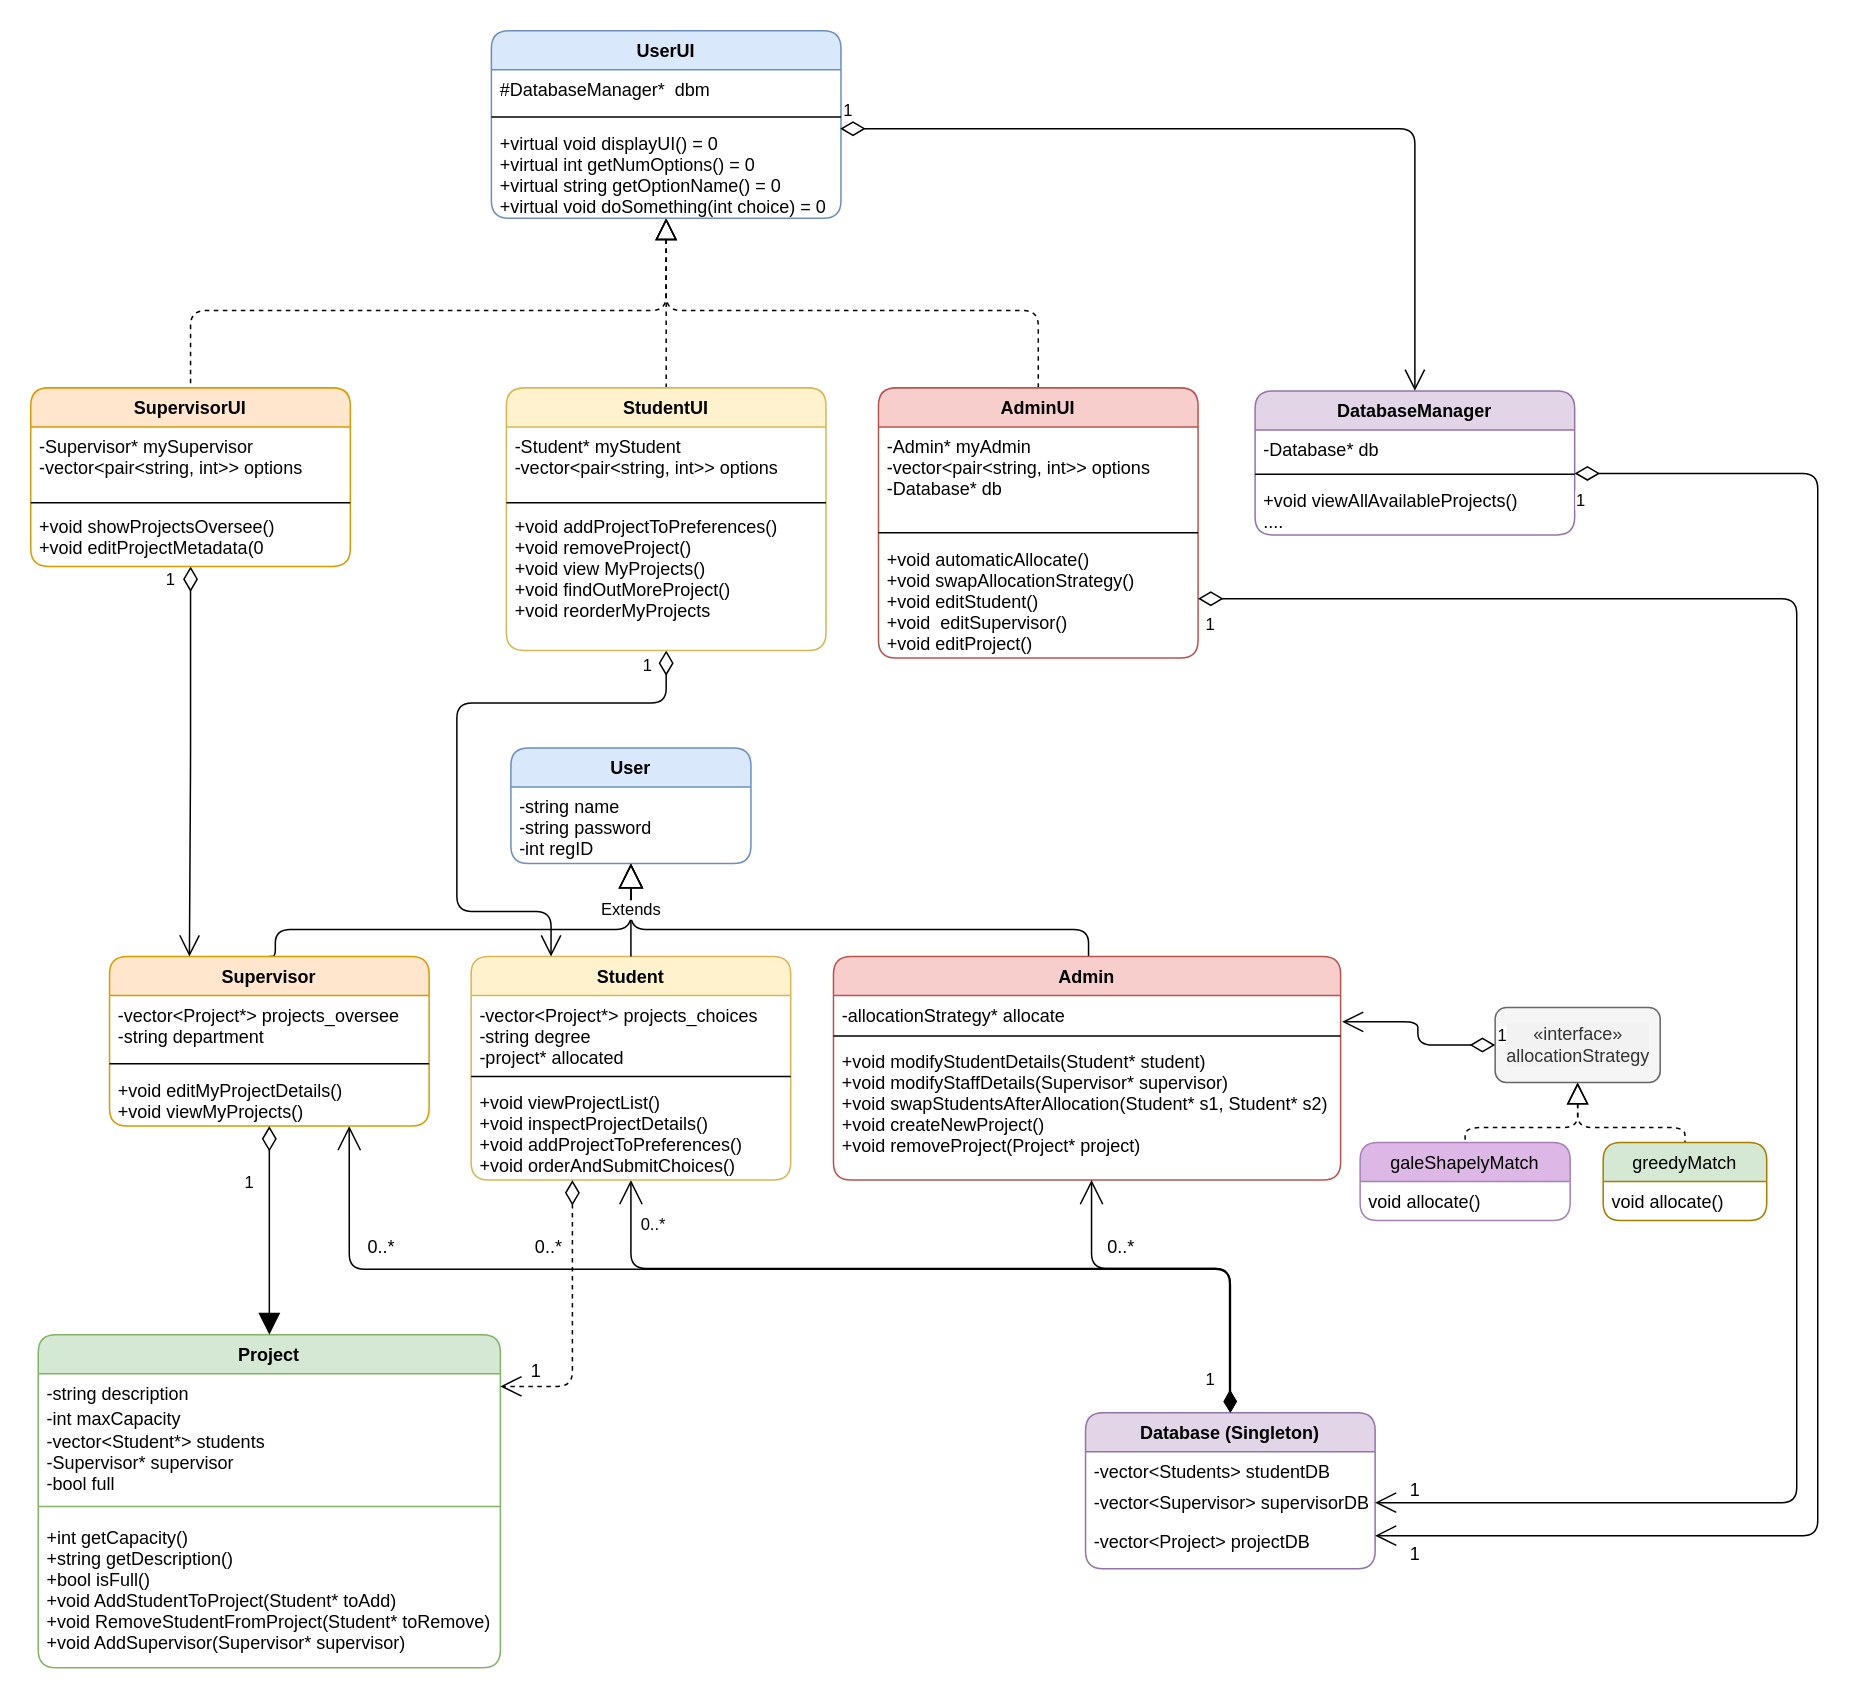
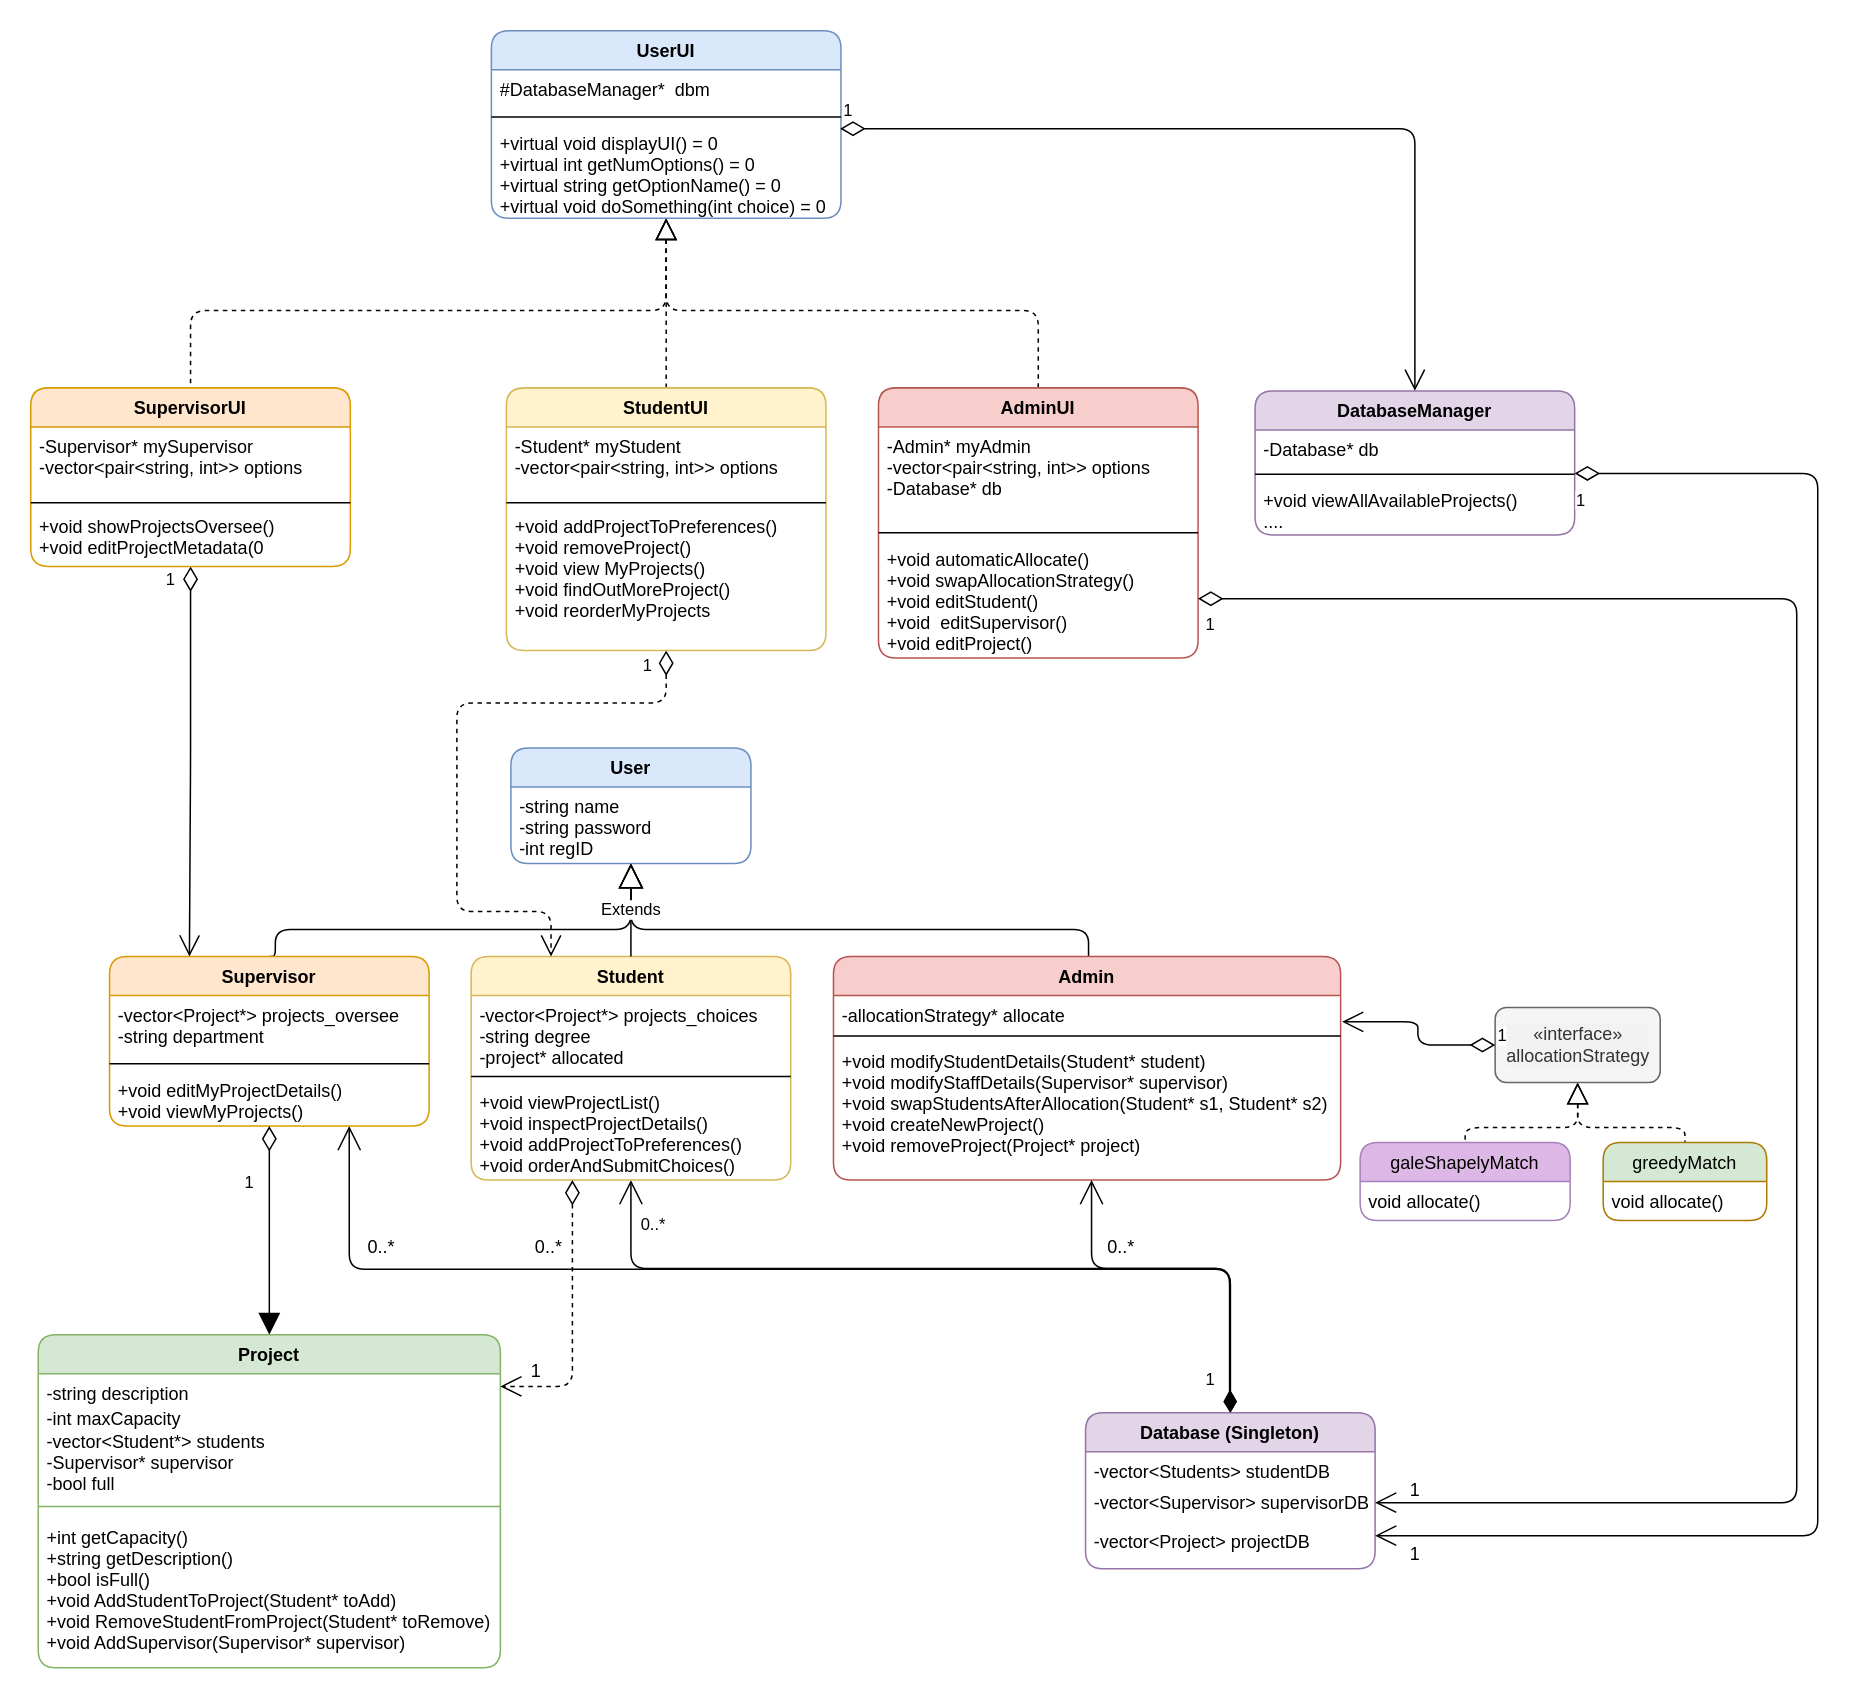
edge "StudentUI" -- "Student": style solid -> dashed
